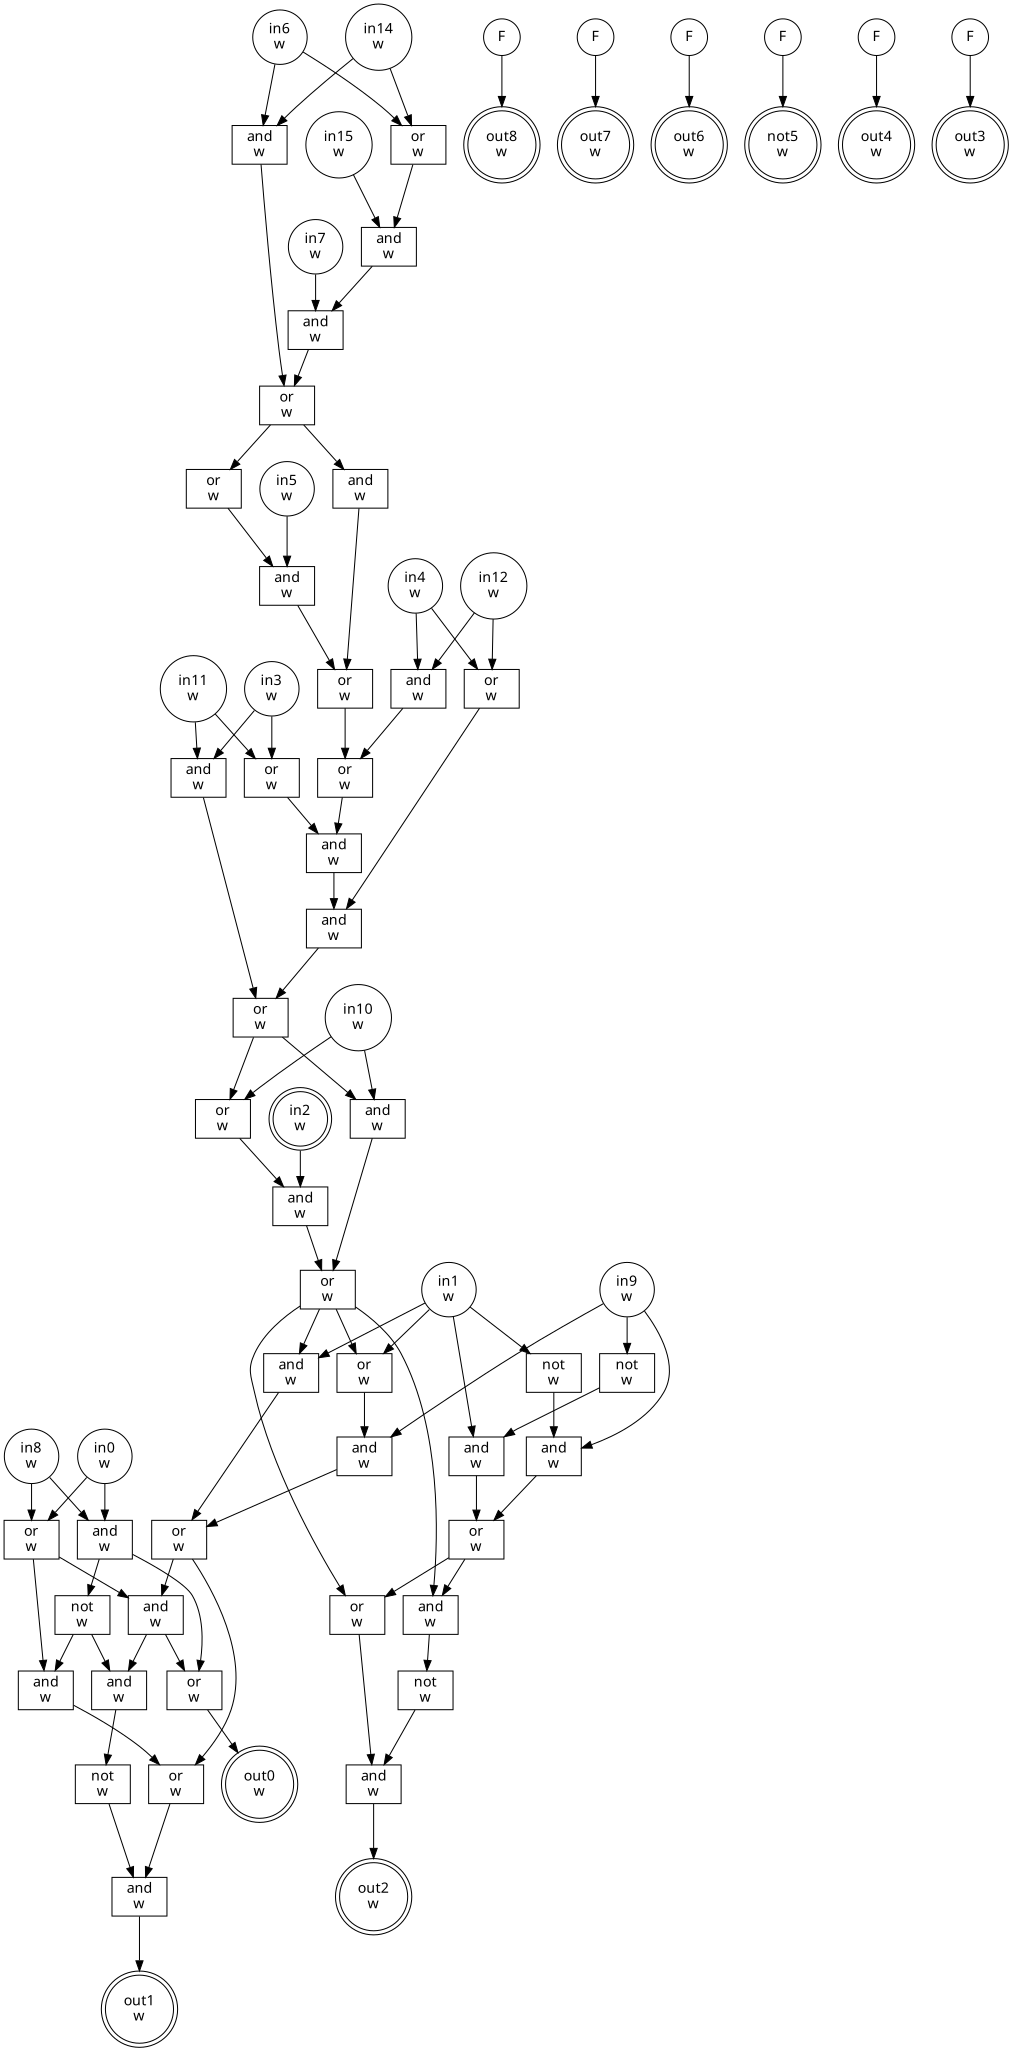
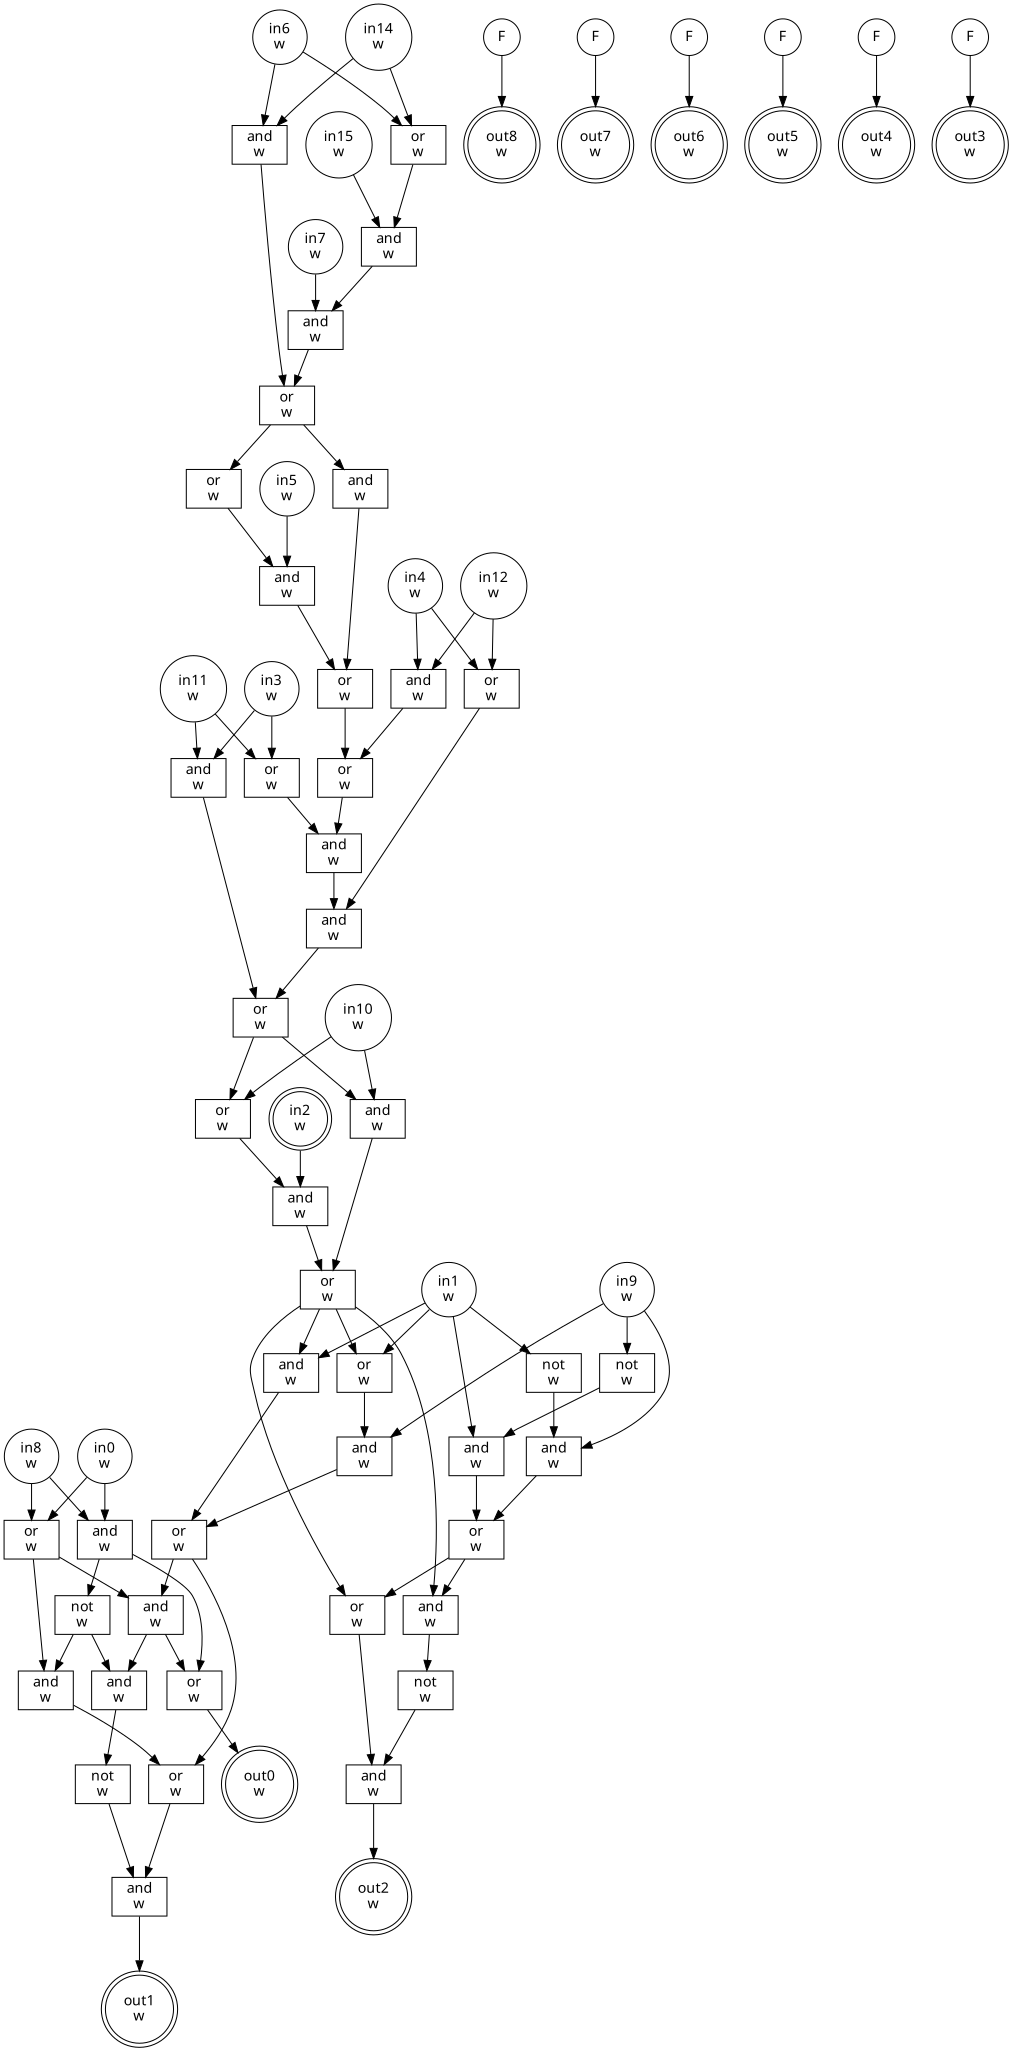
node "not5 w": label "not5 w" -> "out5 w"
